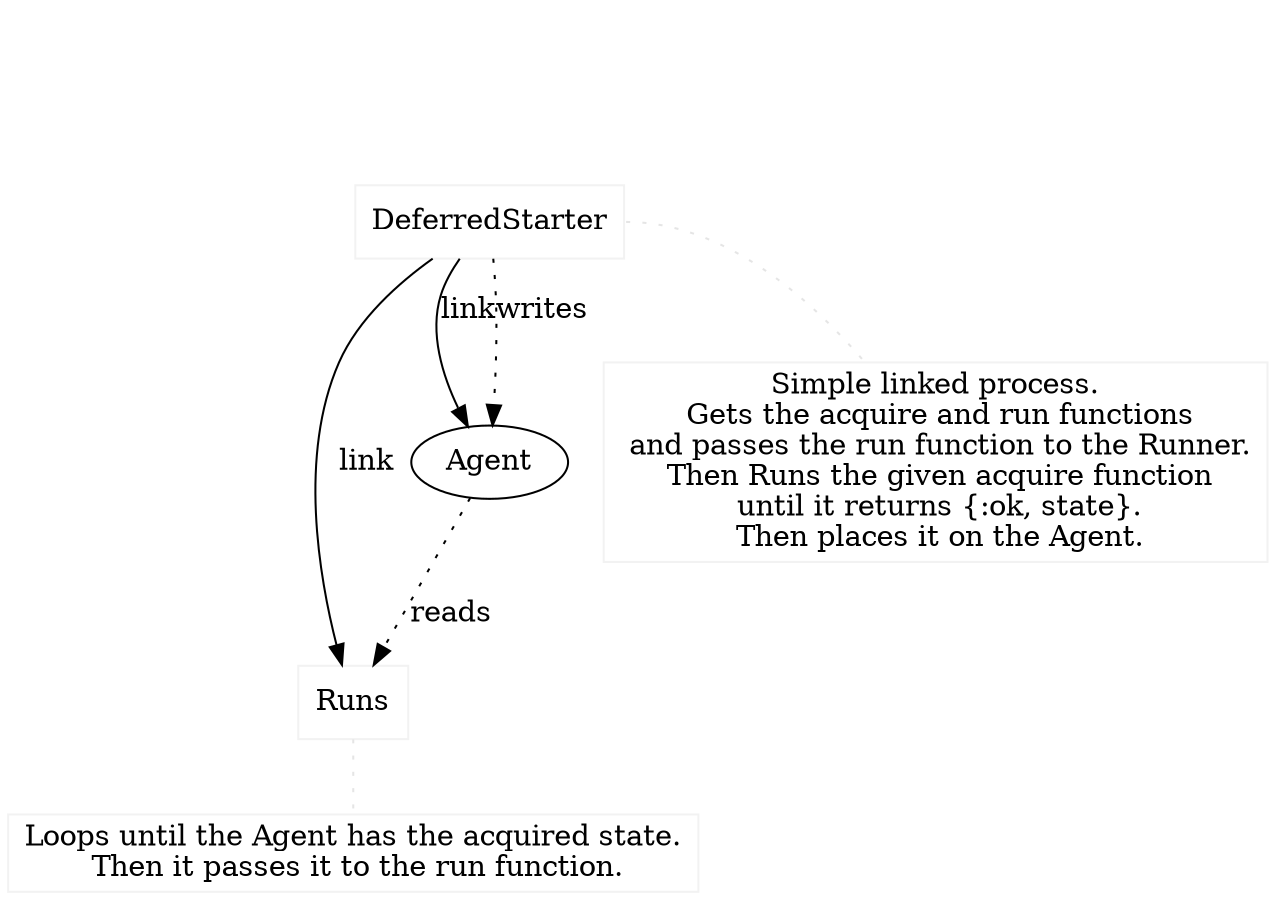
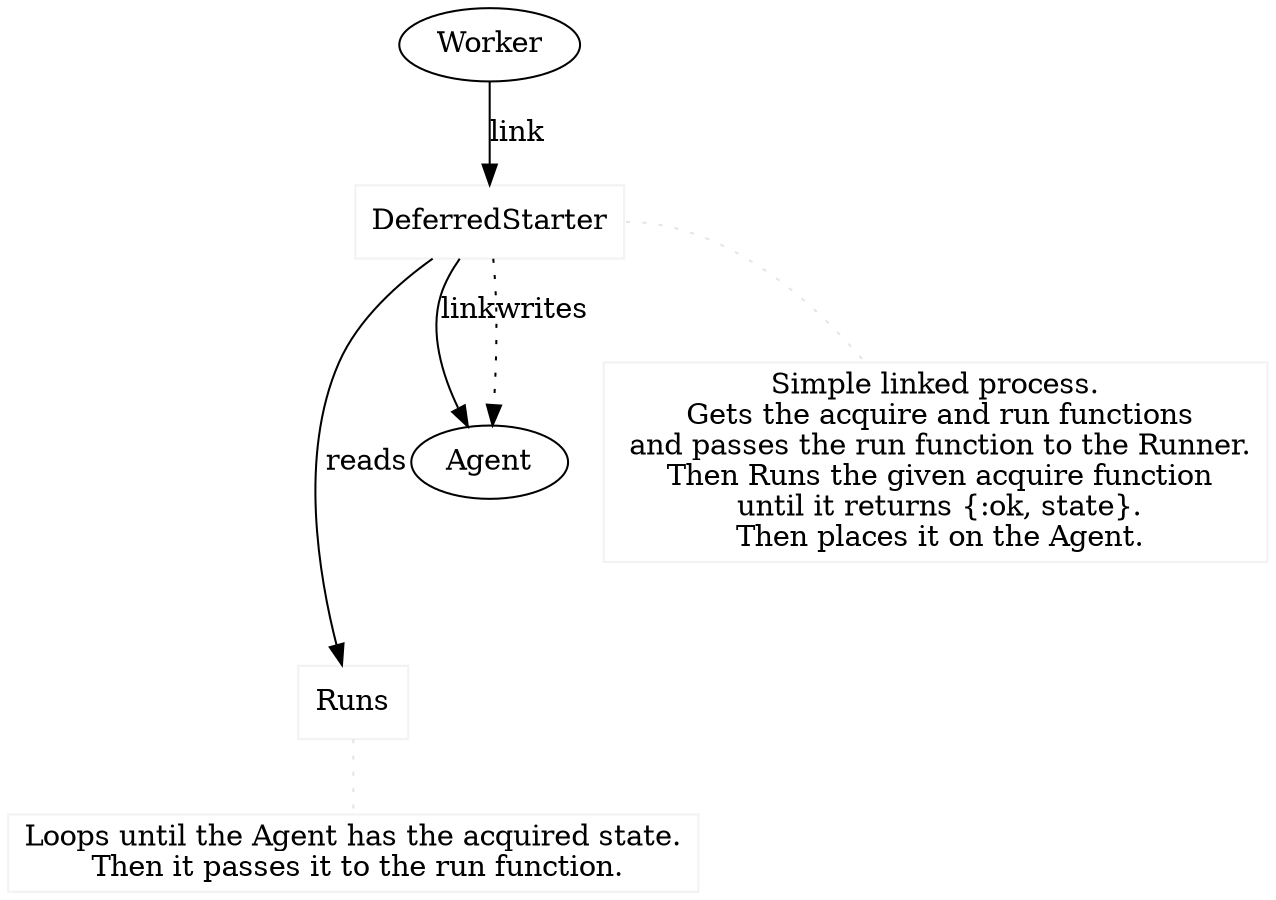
node "Worker": added
edge "DeferredStarter" -> "Runs": label "link" -> "reads"
edge "Agent" -> "Runs": removed, label "reads"
